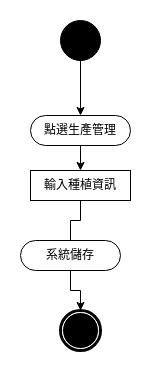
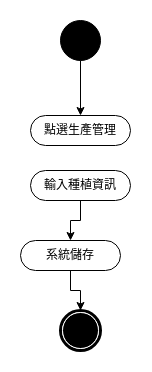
edge "點選生產管理" -> "輸入種植資訊": removed
node "輸入種植資訊": shape rectangle -> rounded rectangle
edge "輸入種植資訊" -- "系統儲存": arrowhead none -> classic
